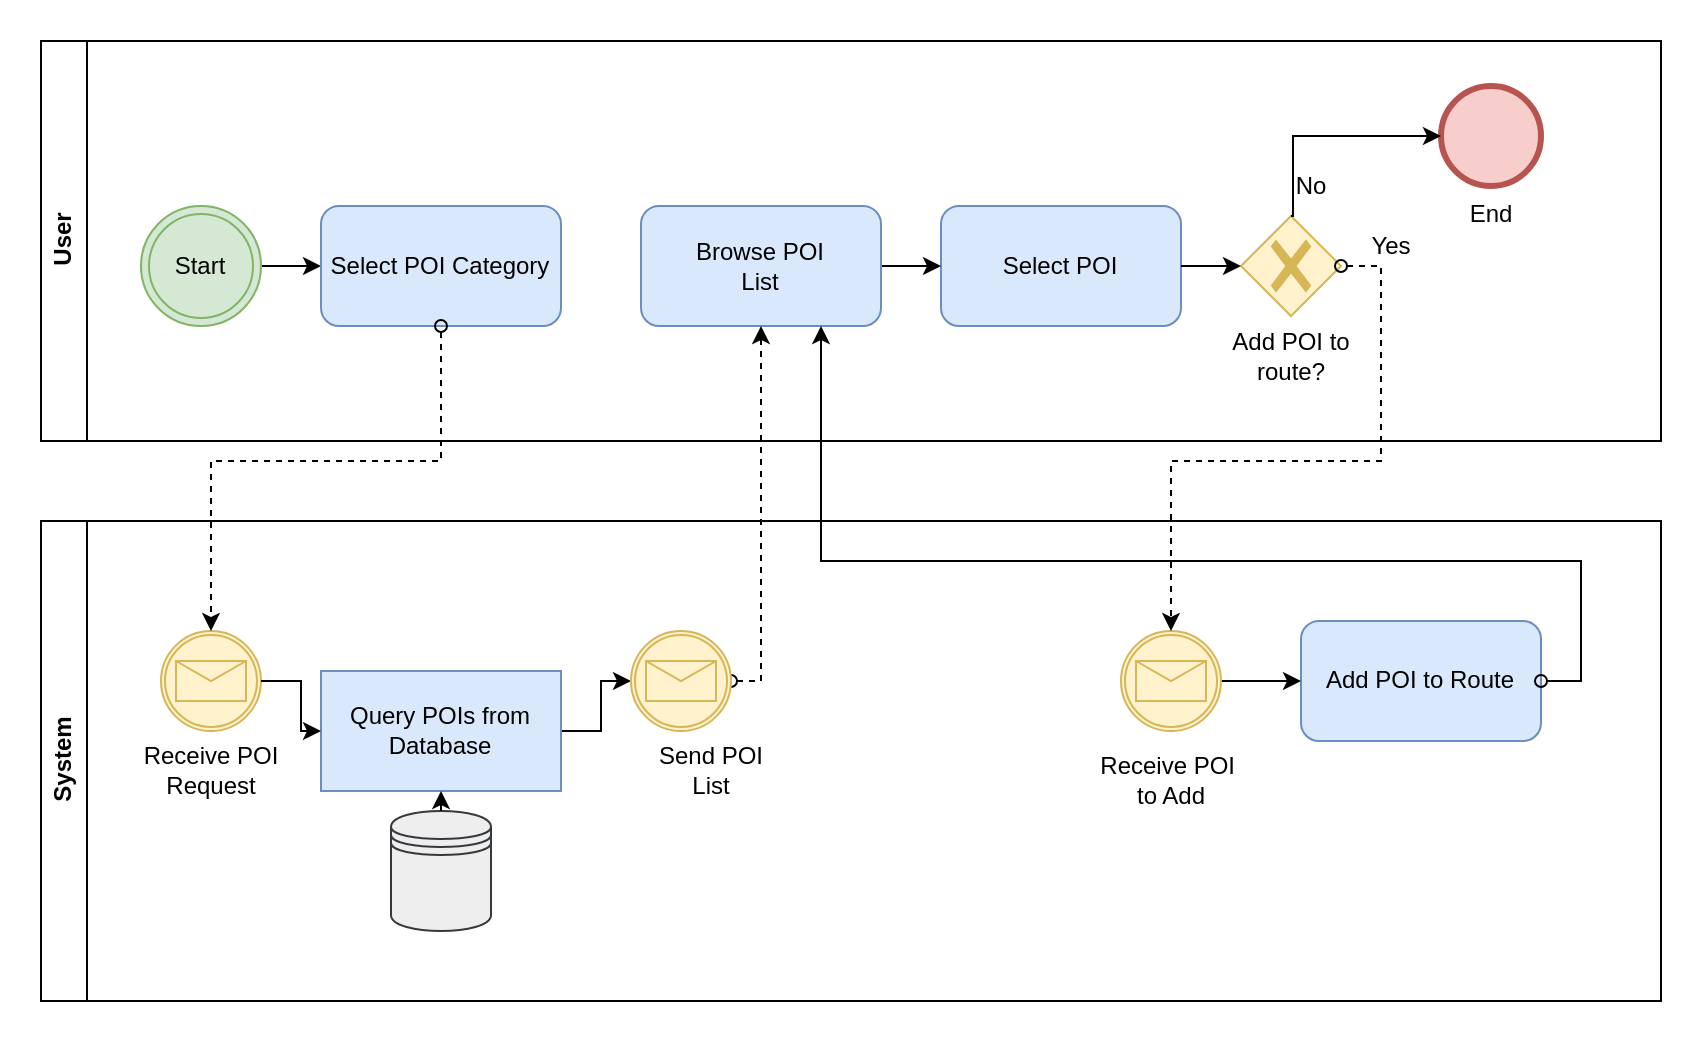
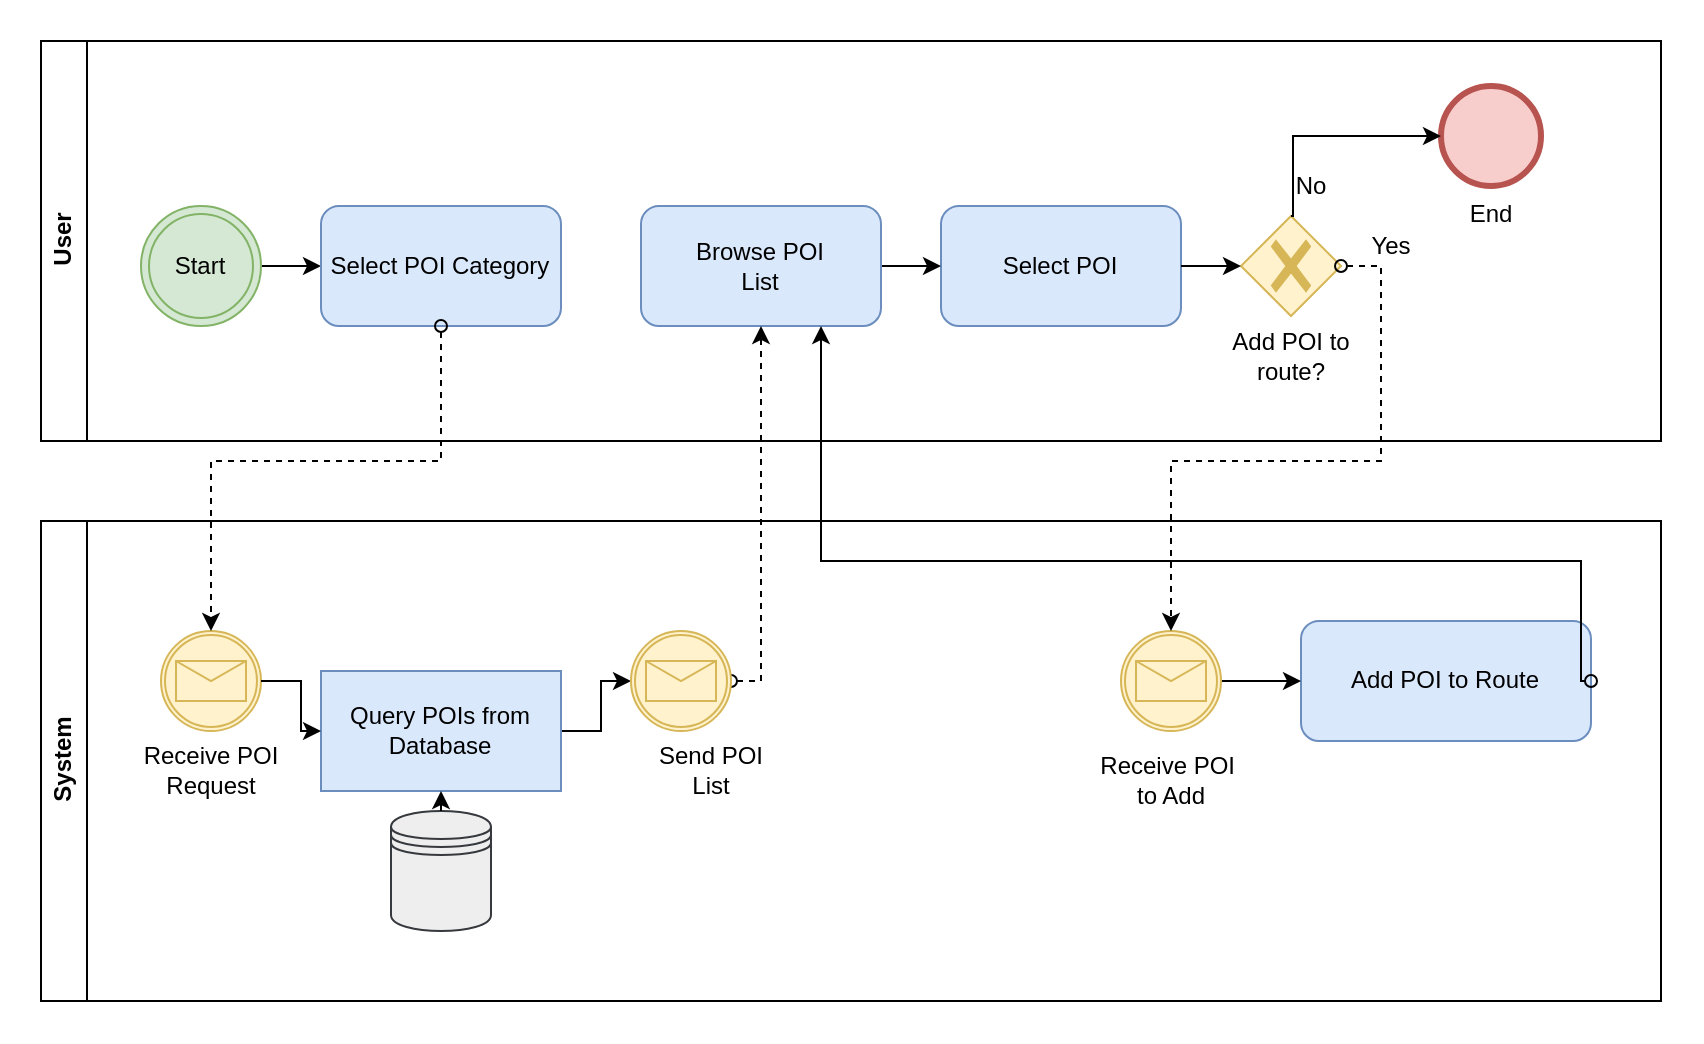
node "Add POI to Route": size 240x120 -> 290x120
